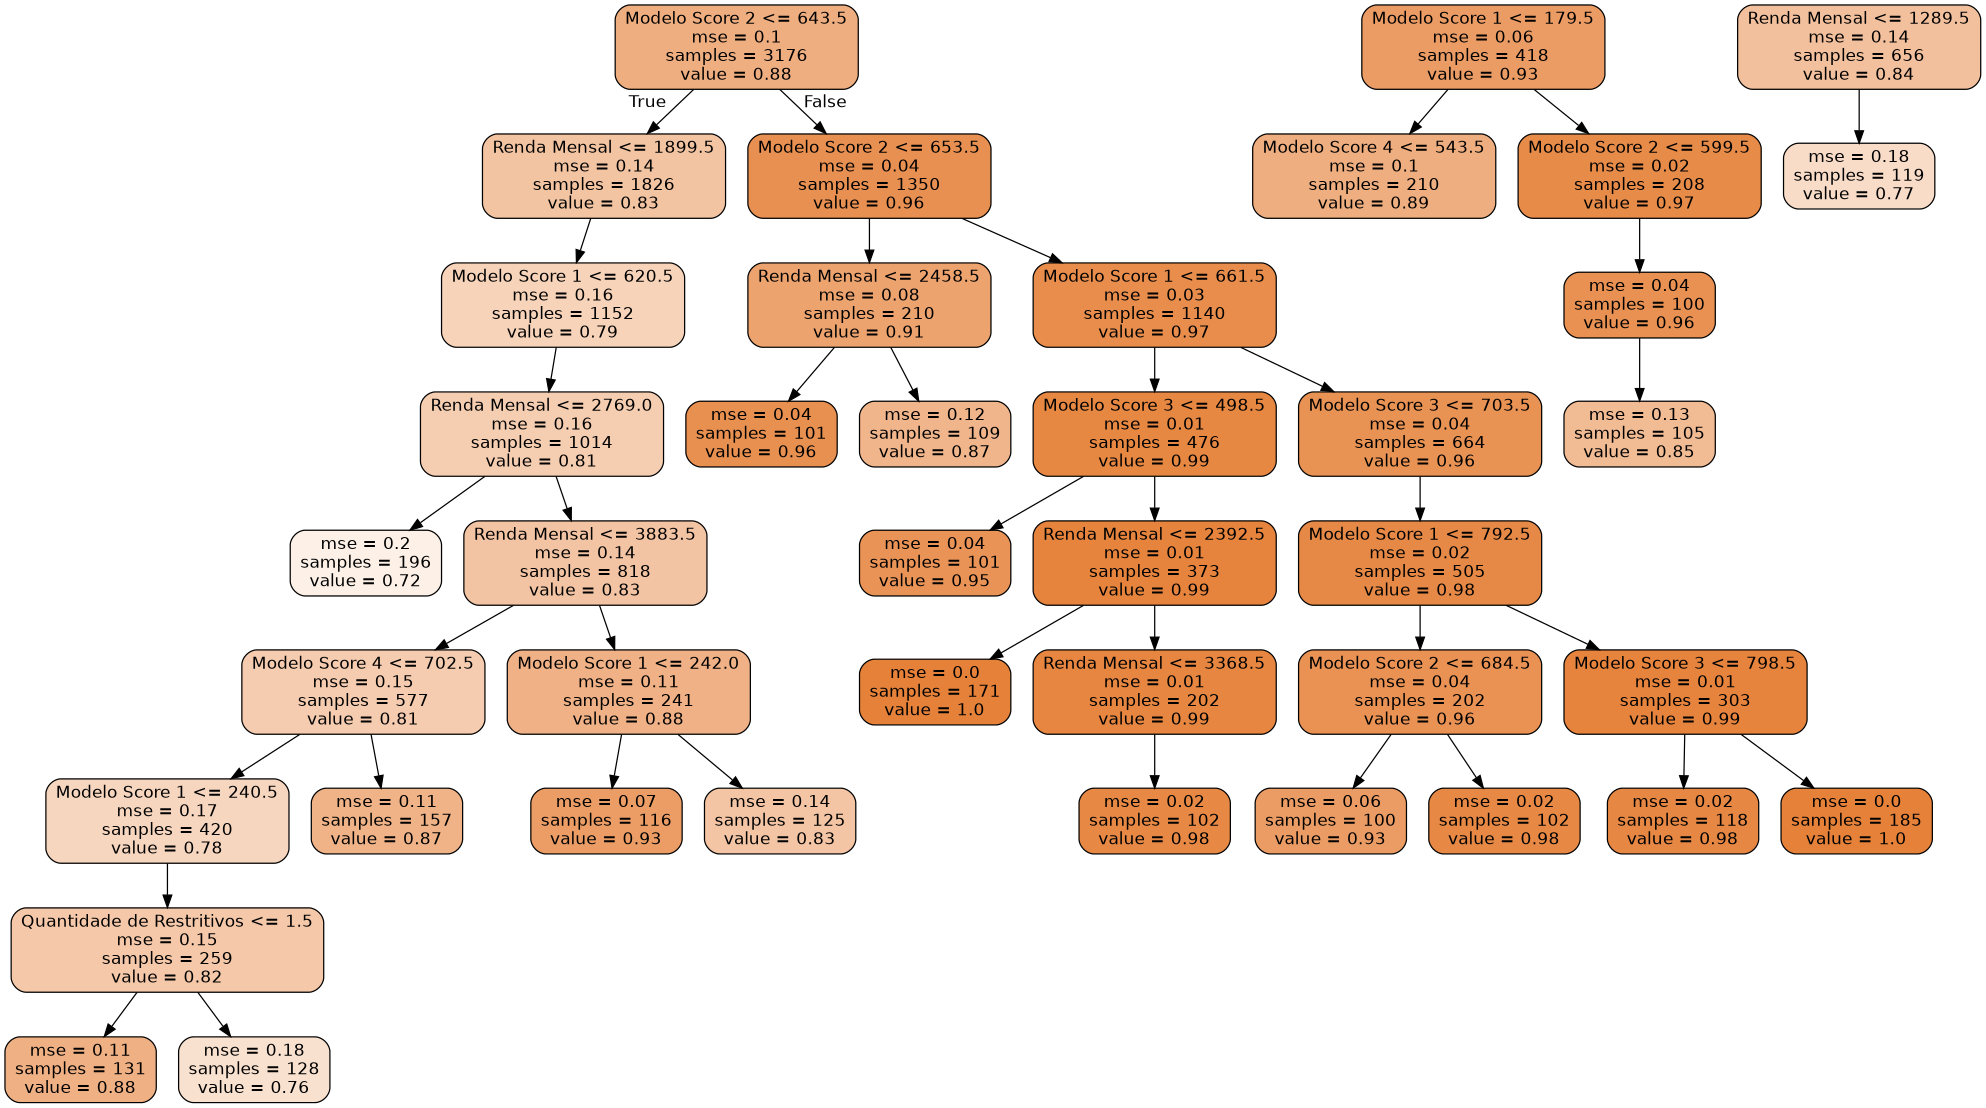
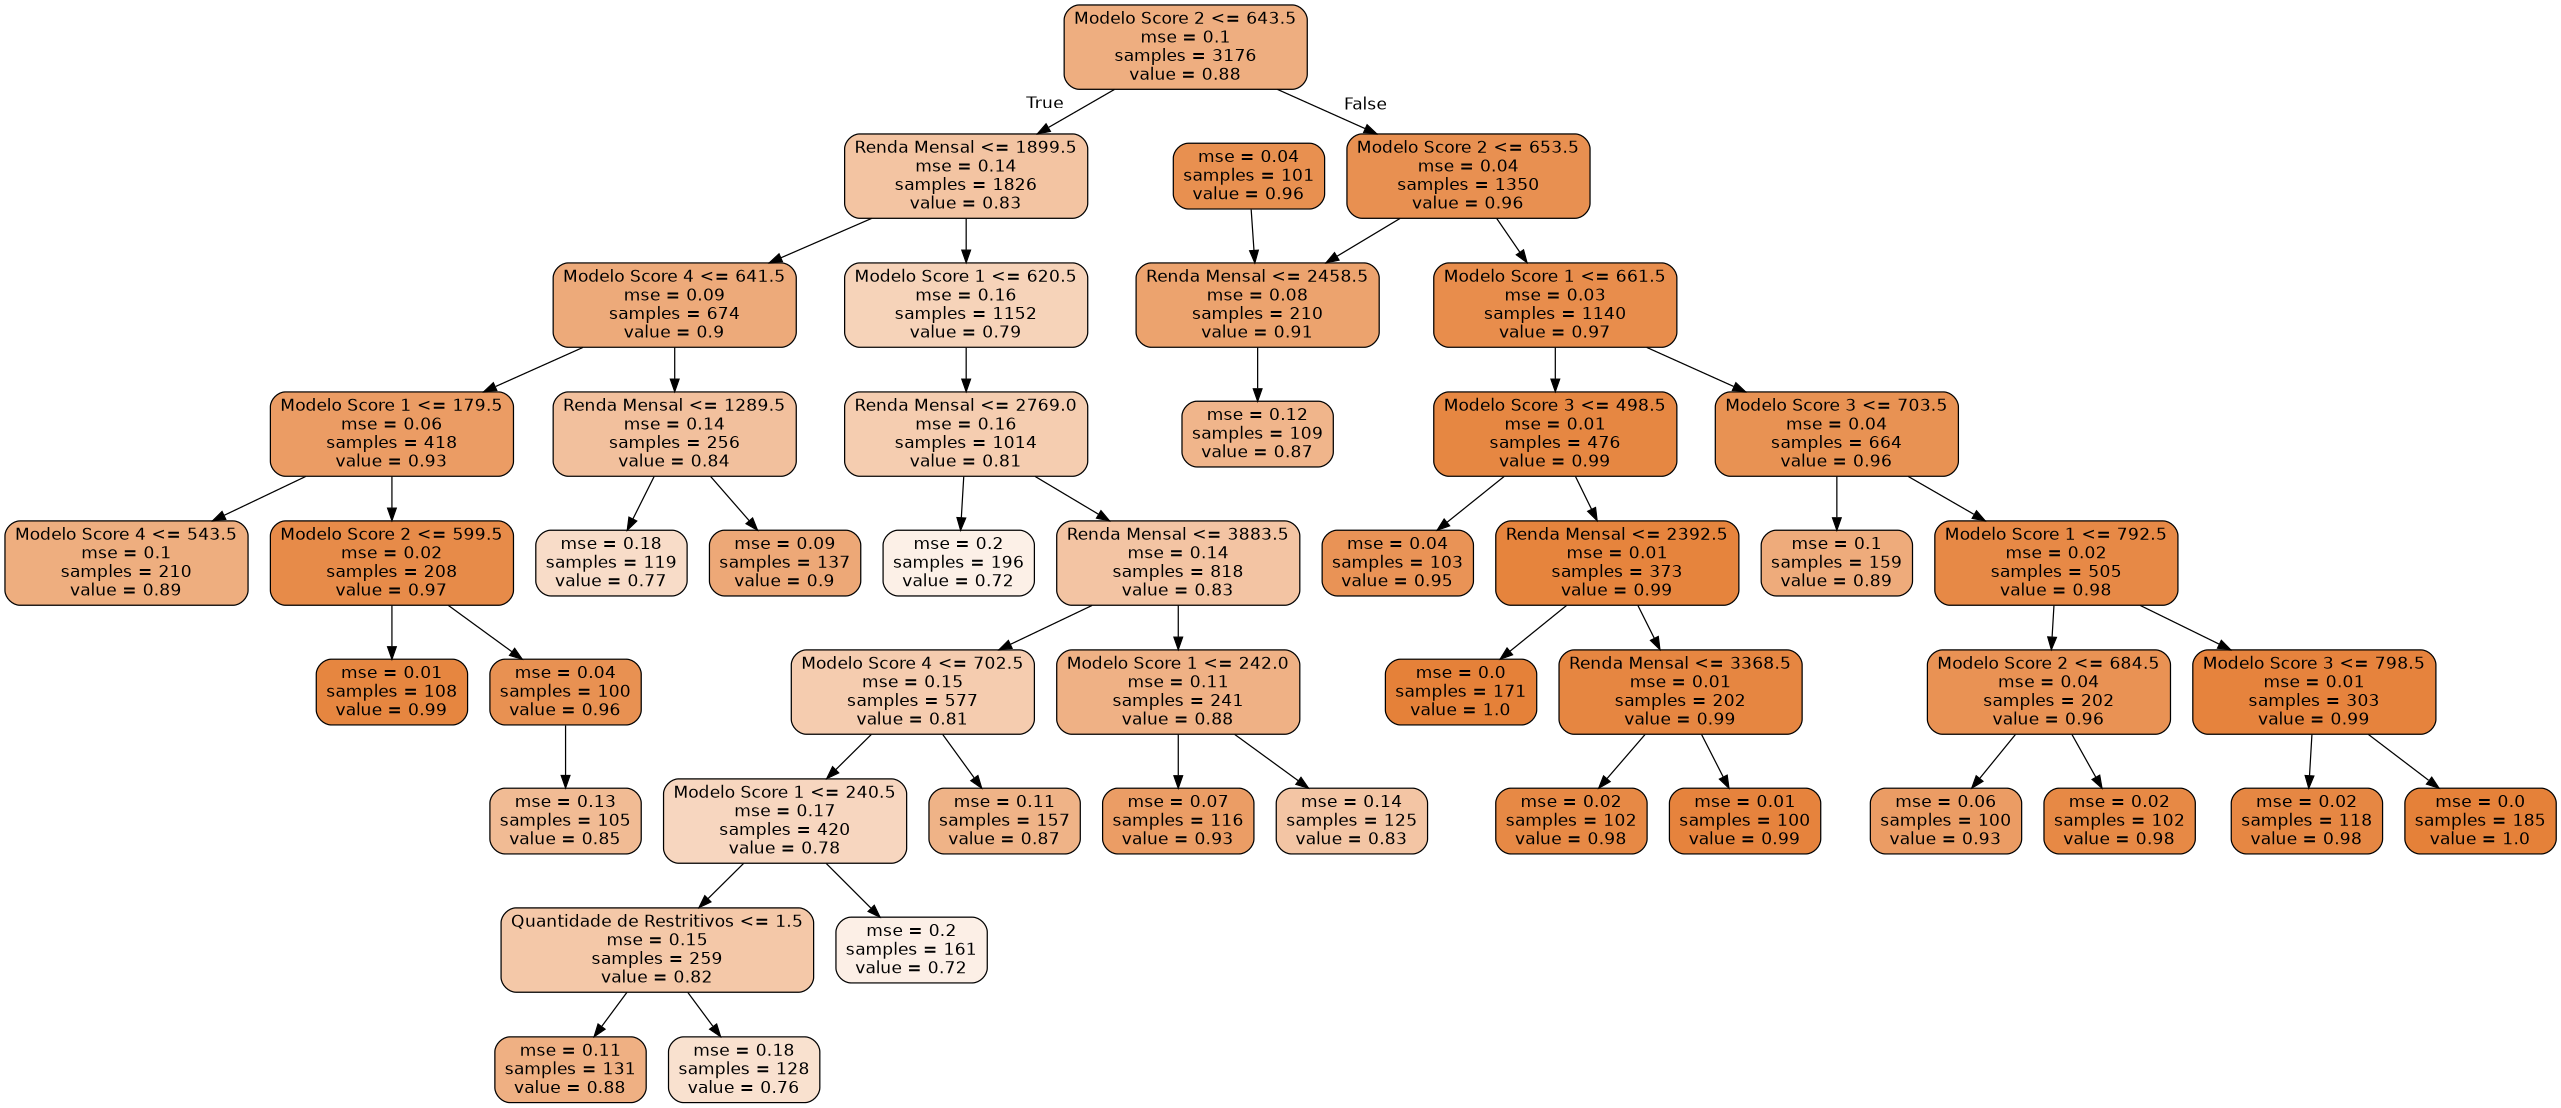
node "Renda Mensal <= 1289.5 mse = 0.14 samples = 656 value = 0.84": label "Renda Mensal <= 1289.5 mse = 0.14 samples = 656 value = 0.84" -> "Renda Mensal <= 1289.5 mse = 0.14 samples = 256 value = 0.84"
node "Modelo Score 4 <= 641.5 mse = 0.09 samples = 674 value = 0.9": added
edge "Renda Mensal <= 2458.5 mse = 0.08 samples = 210 value = 0.91" -> "mse = 0.04 samples = 101 value = 0.96": reversed
node "mse = 0.09 samples = 137 value = 0.9": added
node "mse = 0.04 samples = 101 value = 0.95": label "mse = 0.04 samples = 101 value = 0.95" -> "mse = 0.04 samples = 103 value = 0.95"
node "mse = 0.1 samples = 159 value = 0.89": added
node "mse = 0.01 samples = 108 value = 0.99": added
node "mse = 0.01 samples = 100 value = 0.99": added
node "mse = 0.2 samples = 161 value = 0.72": added
